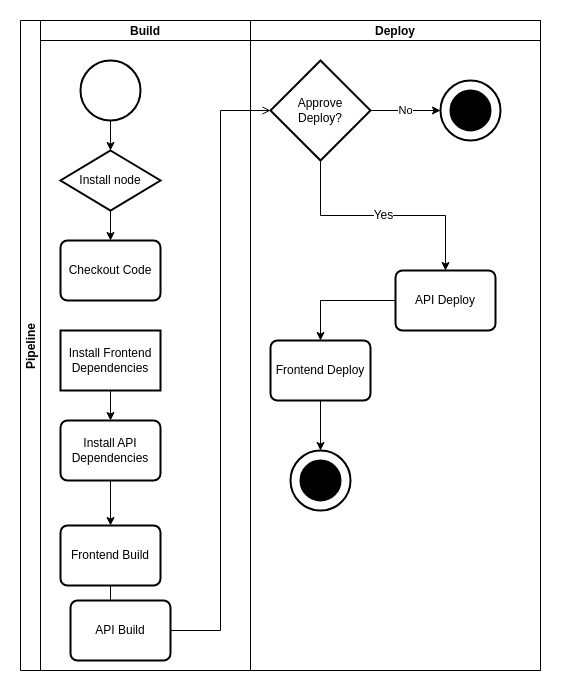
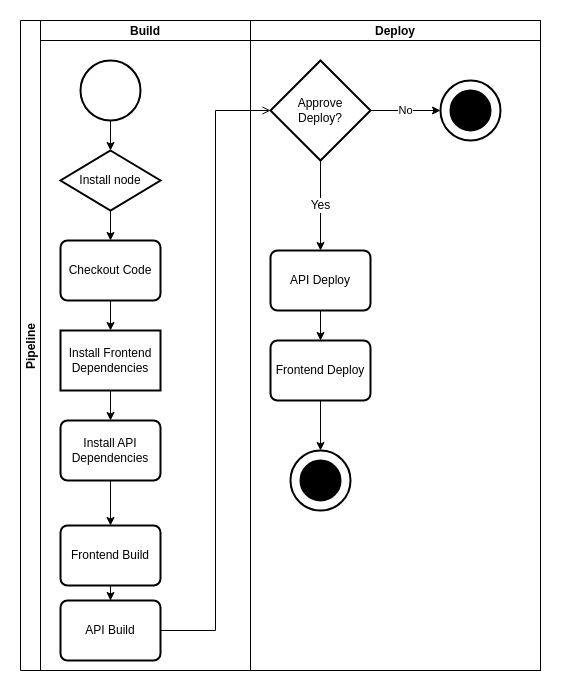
node "API Deploy": moved (446, 301) -> (321, 281)
edge "Checkout Code" -> "Install Frontend Dependencies": added
node "API Build": moved (121, 631) -> (111, 631)
